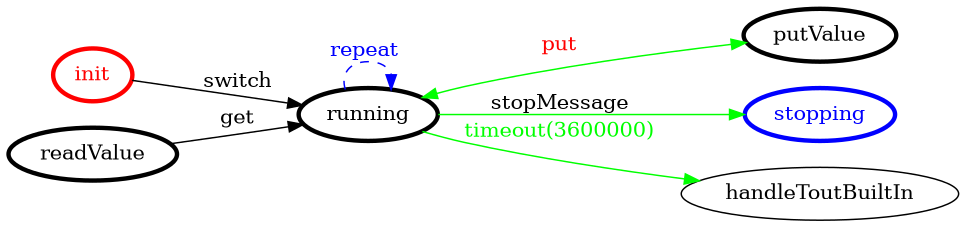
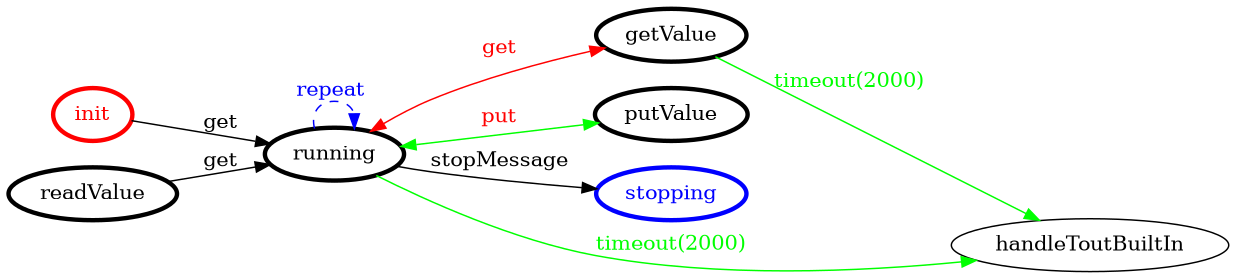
node "getValue": added
edge "init" -> "running": label "switch" -> "get"
edge "running" -> "stopping": color green -> black
edge "running" -> "handleToutBuiltIn": label "timeout(3600000)" -> "timeout(2000)"
